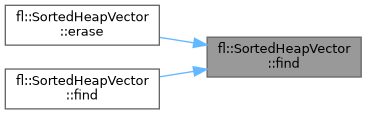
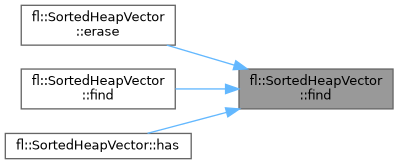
node "fl::SortedHeapVector::has": added
